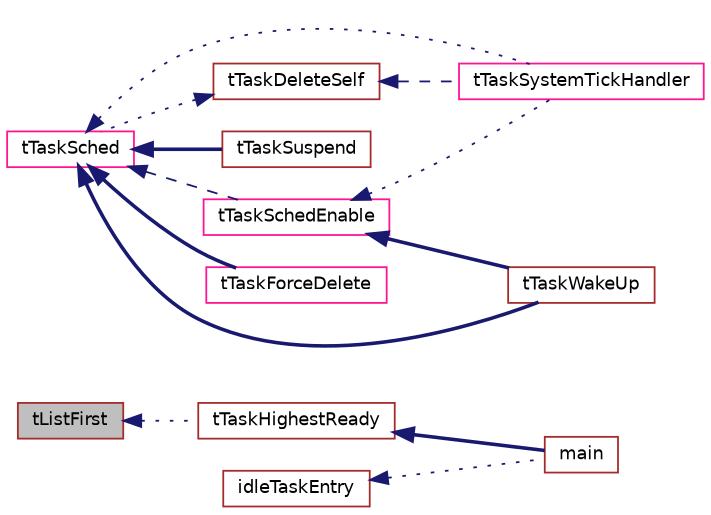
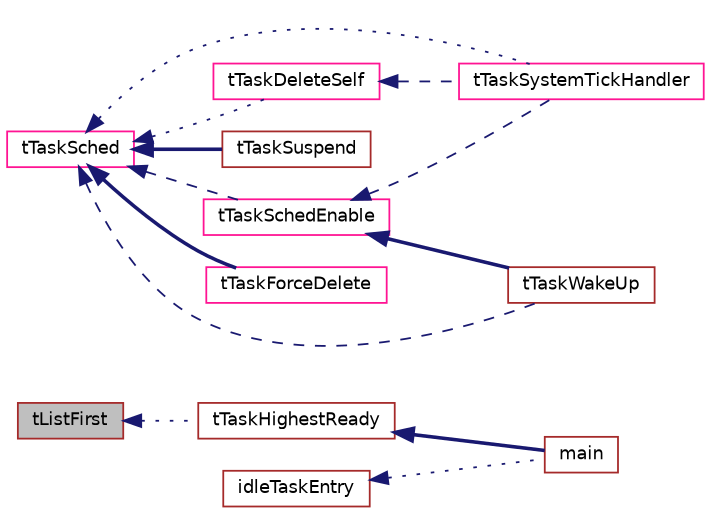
node "tTaskDeleteSelf": color brown -> deeppink
edge "tTaskSched" -> "tTaskDeleteSelf": reversed
edge "tTaskSystemTickHandler" -> "tTaskSchedEnable": style dotted -> dashed
edge "tTaskWakeUp" -> "tTaskSched": style bold -> dashed
